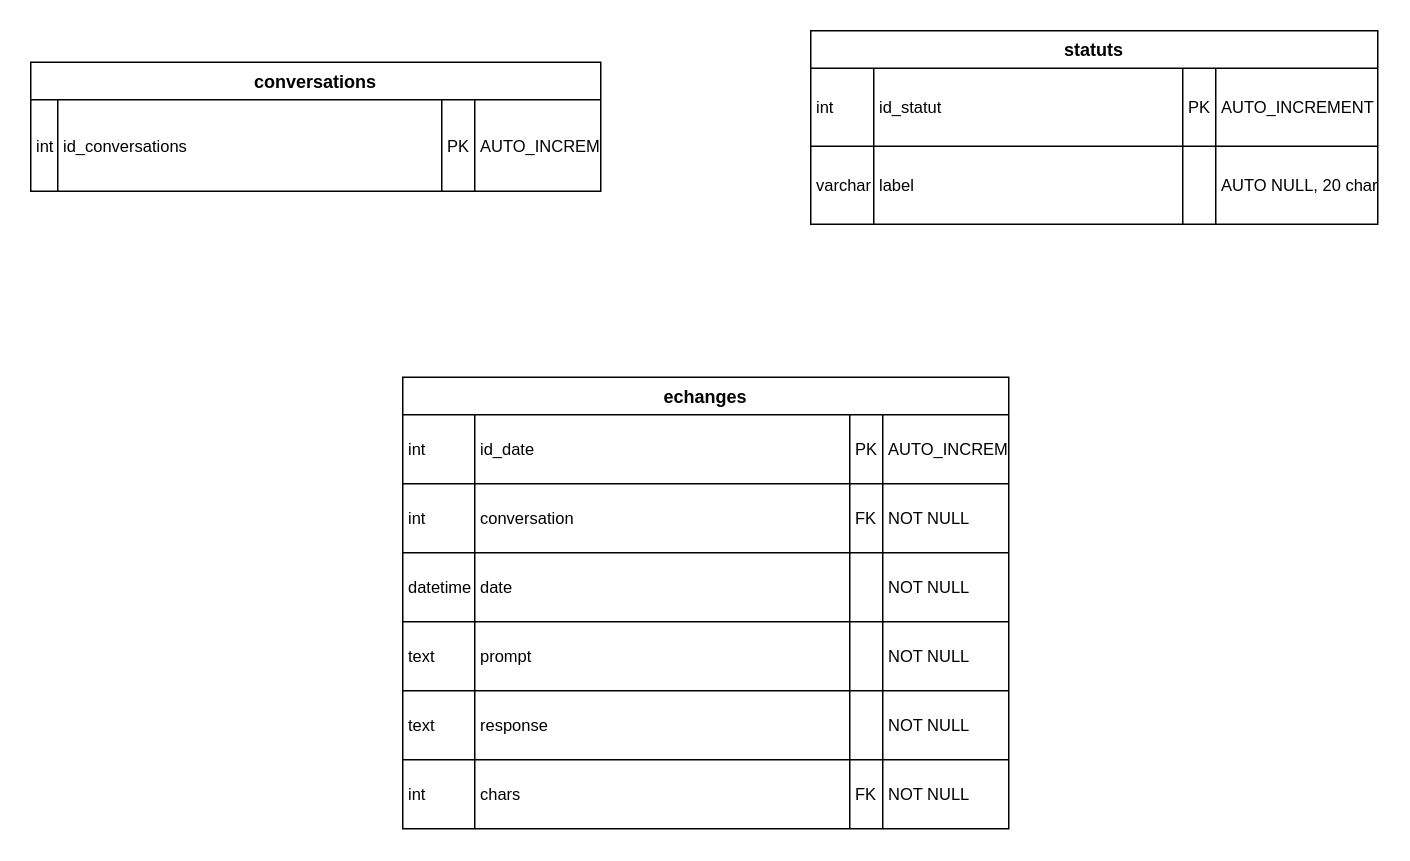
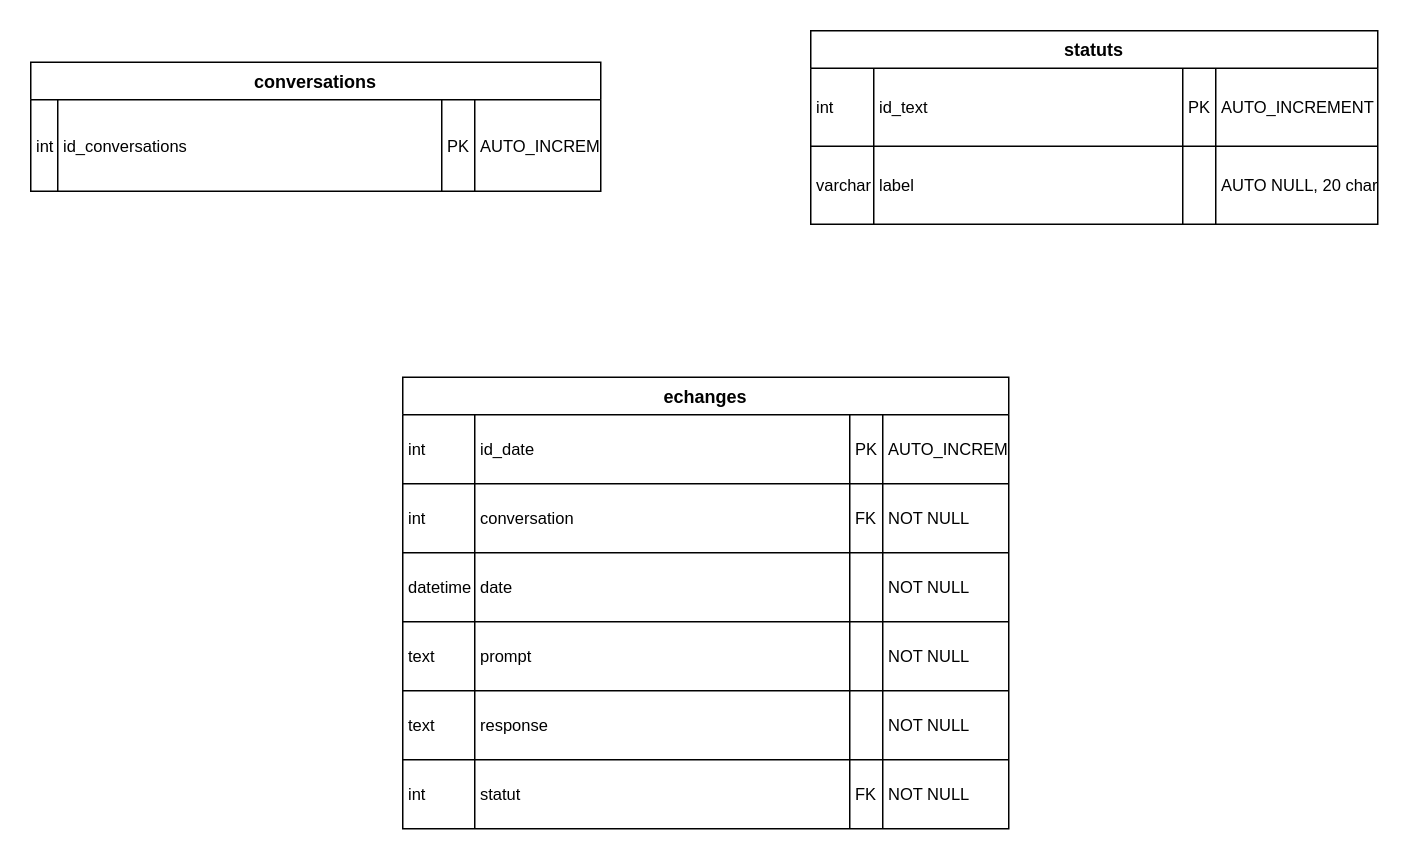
node "id_statut": label "id_statut" -> "id_text"
node "chars": label "chars" -> "statut"
